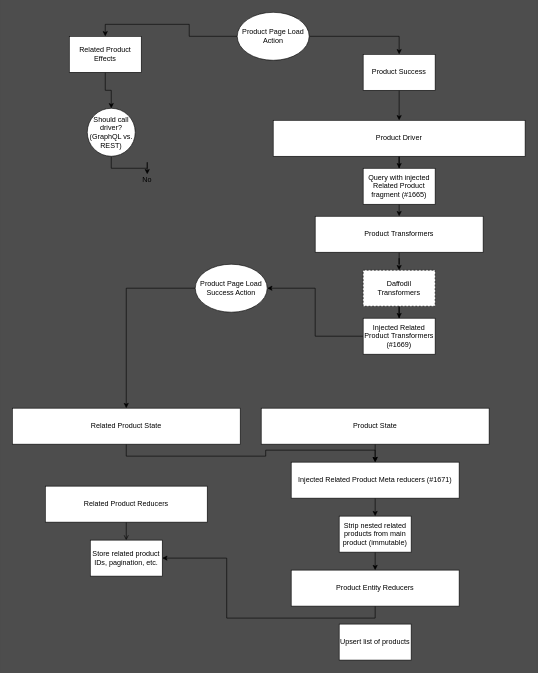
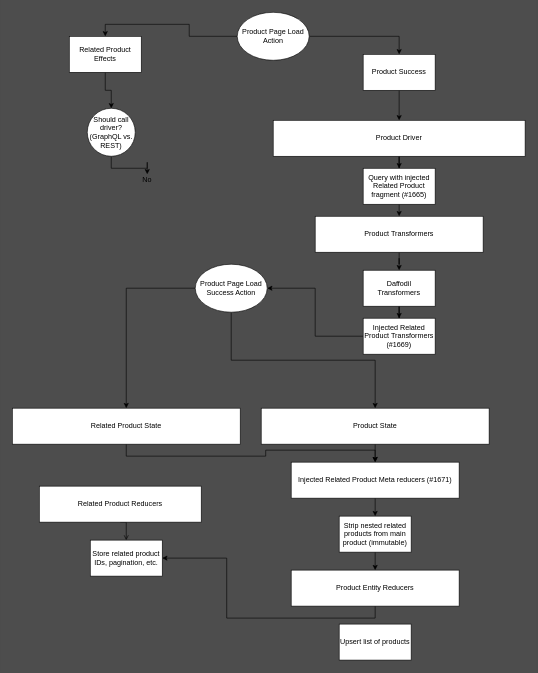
node "Daffodil Transformers": style dashed -> solid
edge "Product Page Load Success Action" -> "Product State": added
node "Related Product Reducers": moved (126, 504) -> (120, 504)
